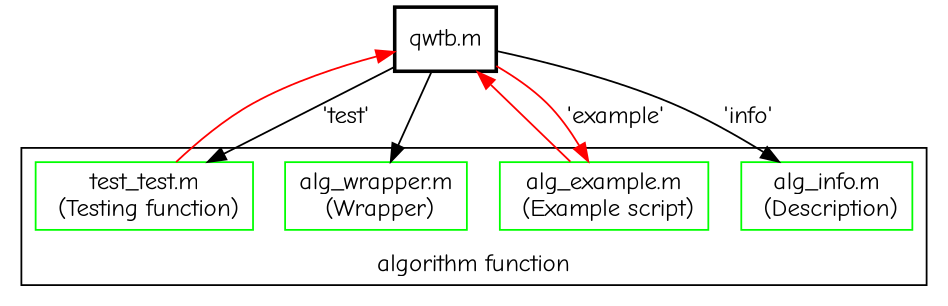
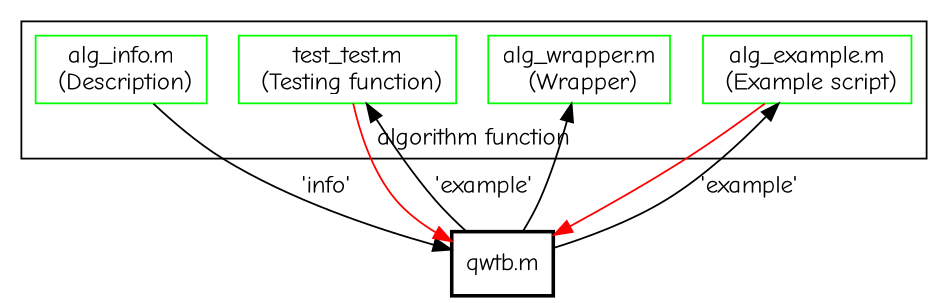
edge "qwtb.m" -> "alg_info.m (Description)": reversed
edge "qwtb.m" -> "alg_example.m (Example script)": color red -> black
edge "qwtb.m" -> "test_test.m (Testing function)": label "'test'" -> "'example'"
